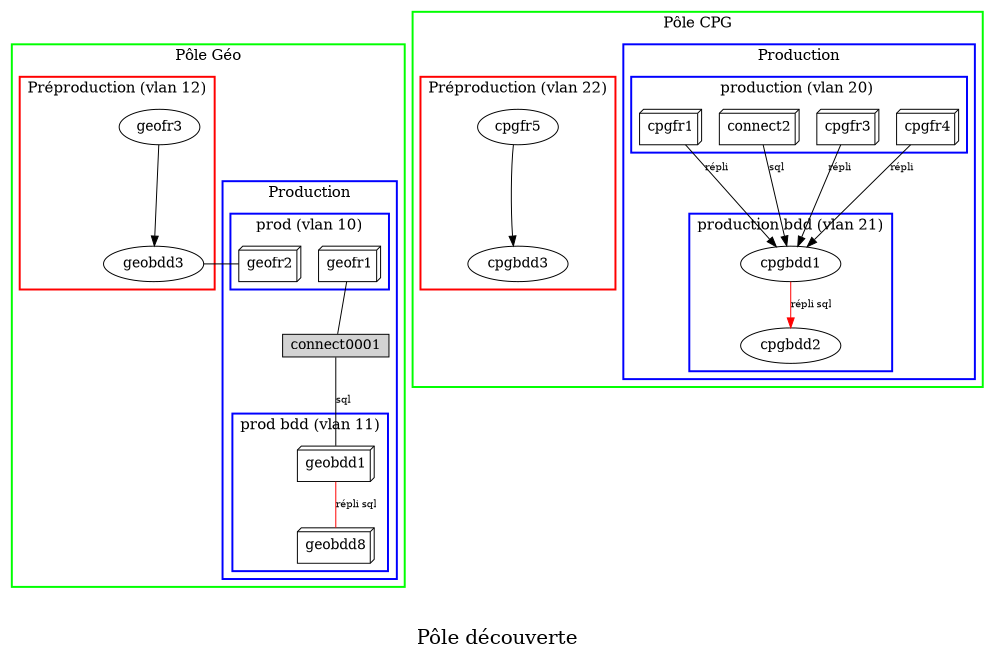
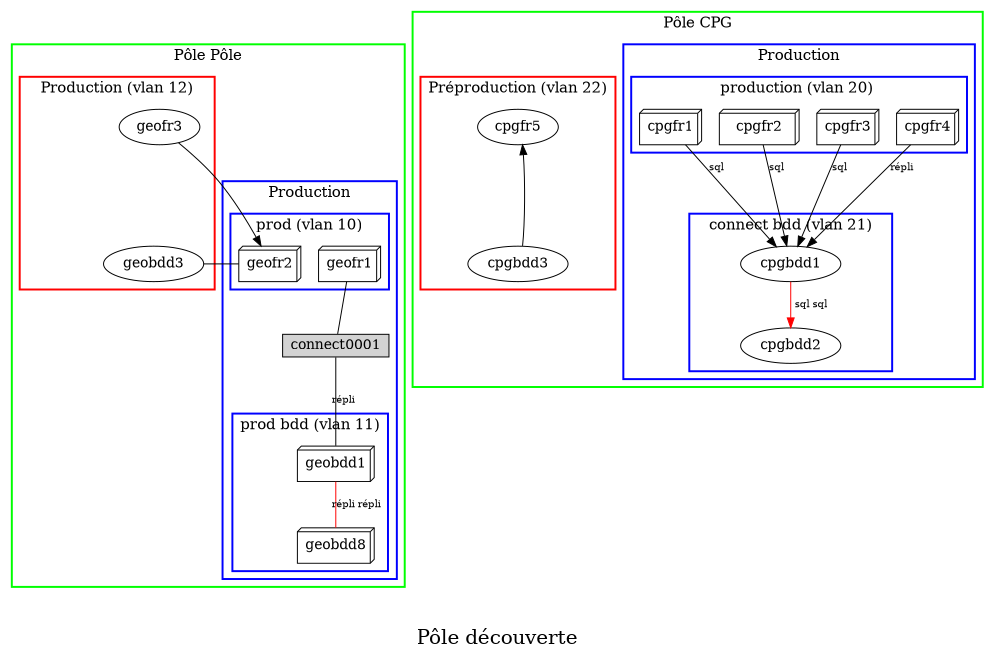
cluster "Pôle Géo": label "Pôle Géo" -> "Pôle Pôle"
cluster "Préproduction (vlan 12)": label "Préproduction (vlan 12)" -> "Production (vlan 12)"
node "connect2": label "connect2" -> "cpgfr2"
edge "cpgfr1" -> "cpgbdd1": label "répli" -> "sql"
edge "cpgfr3" -> "cpgbdd1": label "répli" -> "sql"
edge "geofr3" -> "geobdd3": now "geofr3" -> "geofr2"
edge "cpgfr5" -> "cpgbdd3": reversed
cluster "production bdd (vlan 21)": label "production bdd (vlan 21)" -> "connect bdd (vlan 21)"
edge "cpgbdd1" -> "cpgbdd2": label "répli sql" -> "sql sql"
edge "connect0001" -- "geobdd1": label "sql" -> "répli"
edge "geobdd1" -- "geobdd8": label "répli sql" -> "répli répli"
